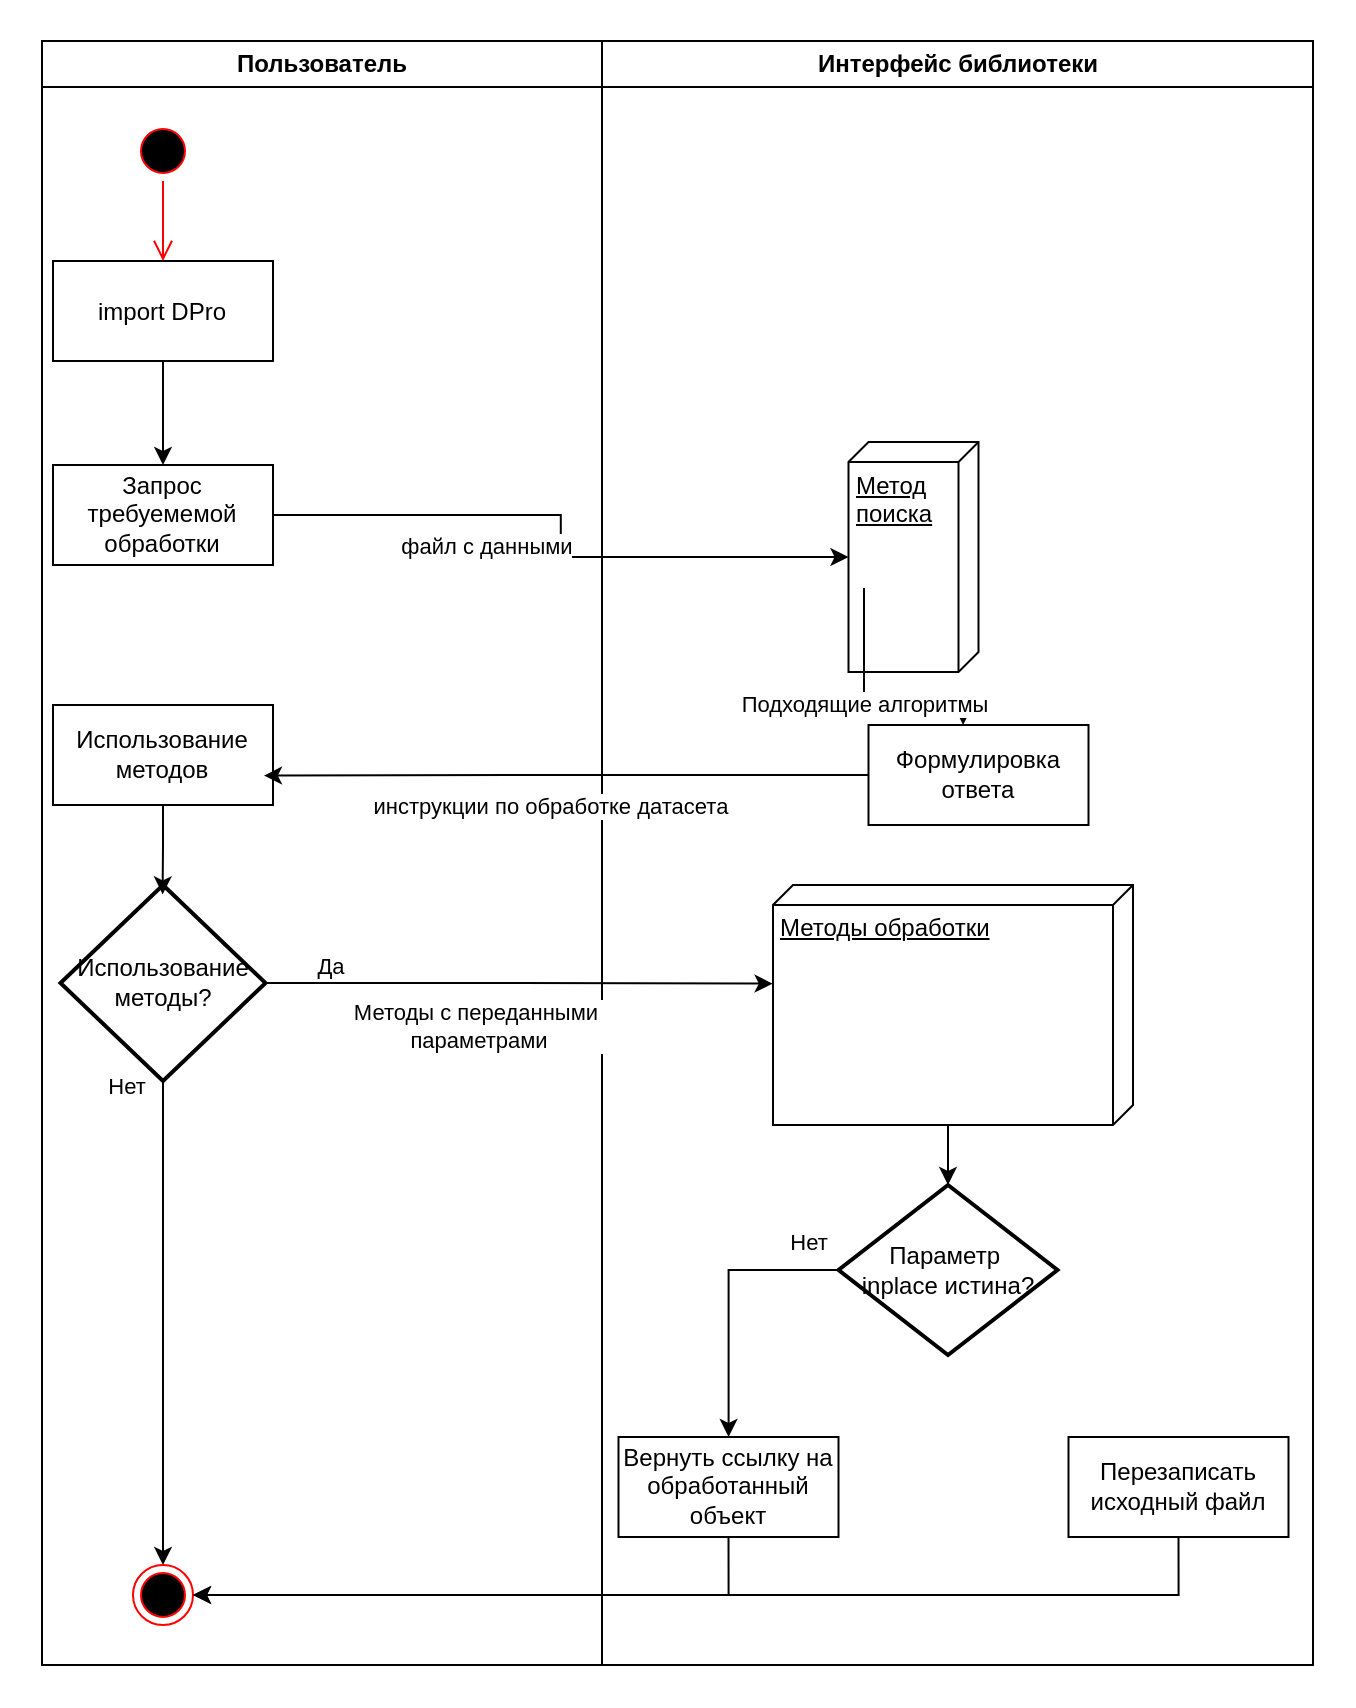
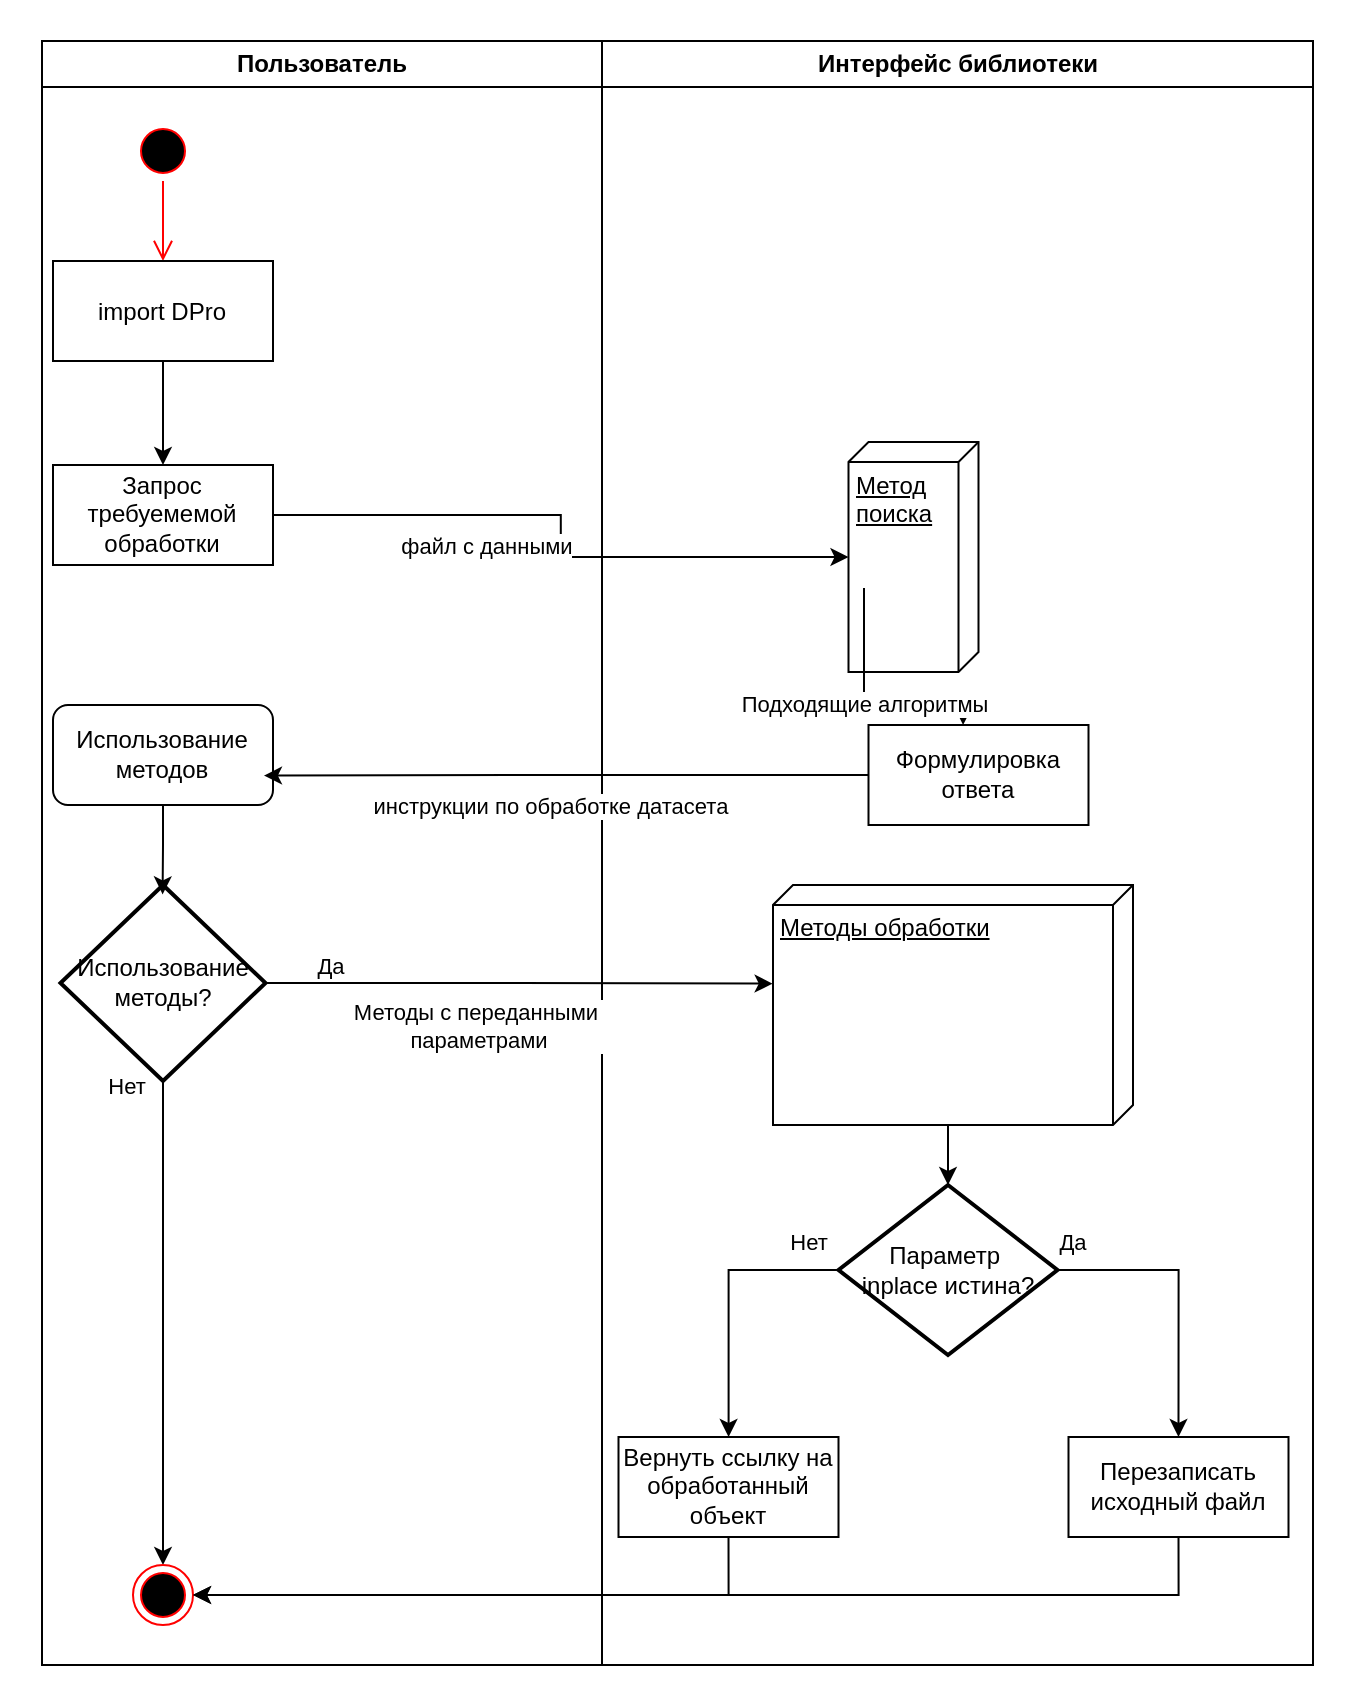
node "Использование методов": shape rectangle -> rounded rectangle
edge "Параметр inplace истина?" -> "Перезаписать исходный файл": added, label "Да"
